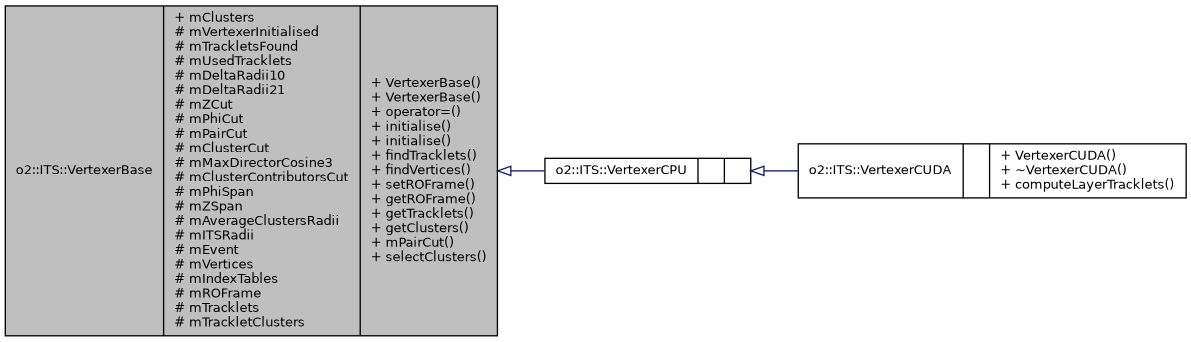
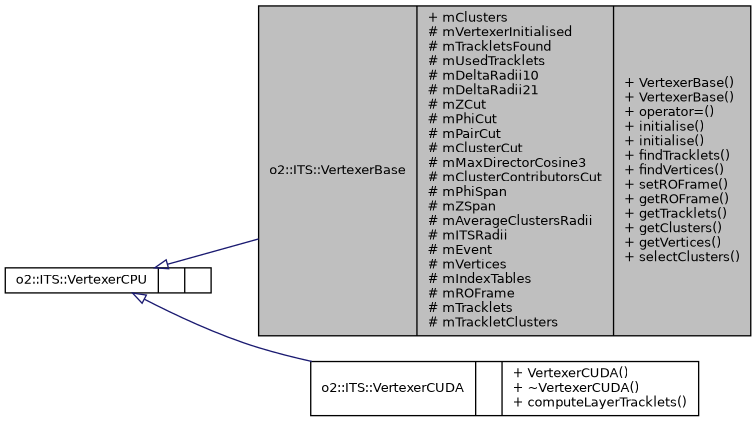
edge "o2::ITS::VertexerCPU" -> "o2::ITS::VertexerBase": reversed
node "o2::ITS::VertexerBase": text "+ mPairCut()" -> "+ getVertices()"
